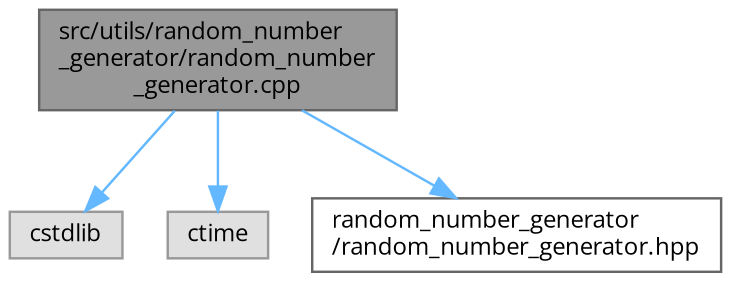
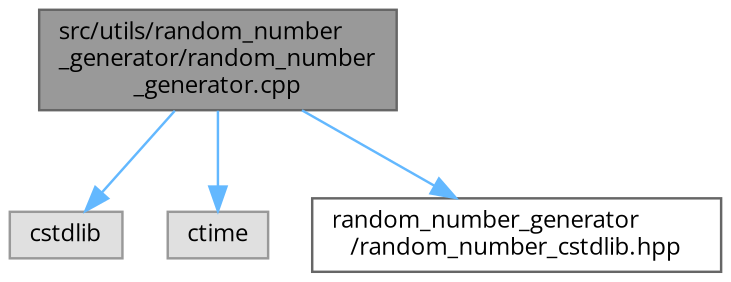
node "random_number_generator /random_number_generator.hpp": label "random_number_generator /random_number_generator.hpp" -> "random_number_generator /random_number_cstdlib.hpp"
